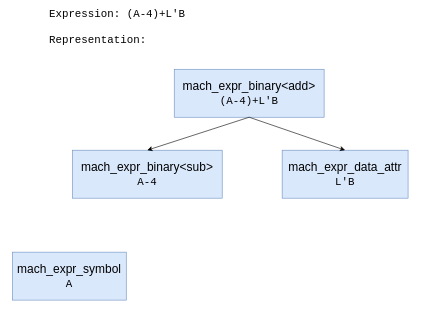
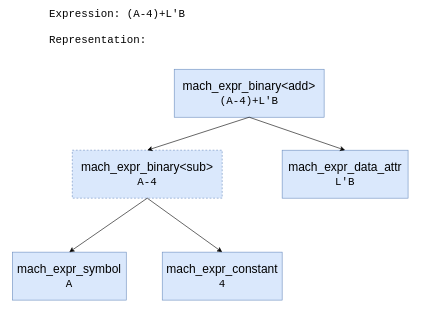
node "mach_expr_binary<sub> A-4": style solid -> dashed
edge "mach_expr_binary<sub> A-4" -> "mach_expr_symbol A": added
edge "mach_expr_binary<sub> A-4" -> "mach_expr_constant 4": added
node "mach_expr_constant 4": added
